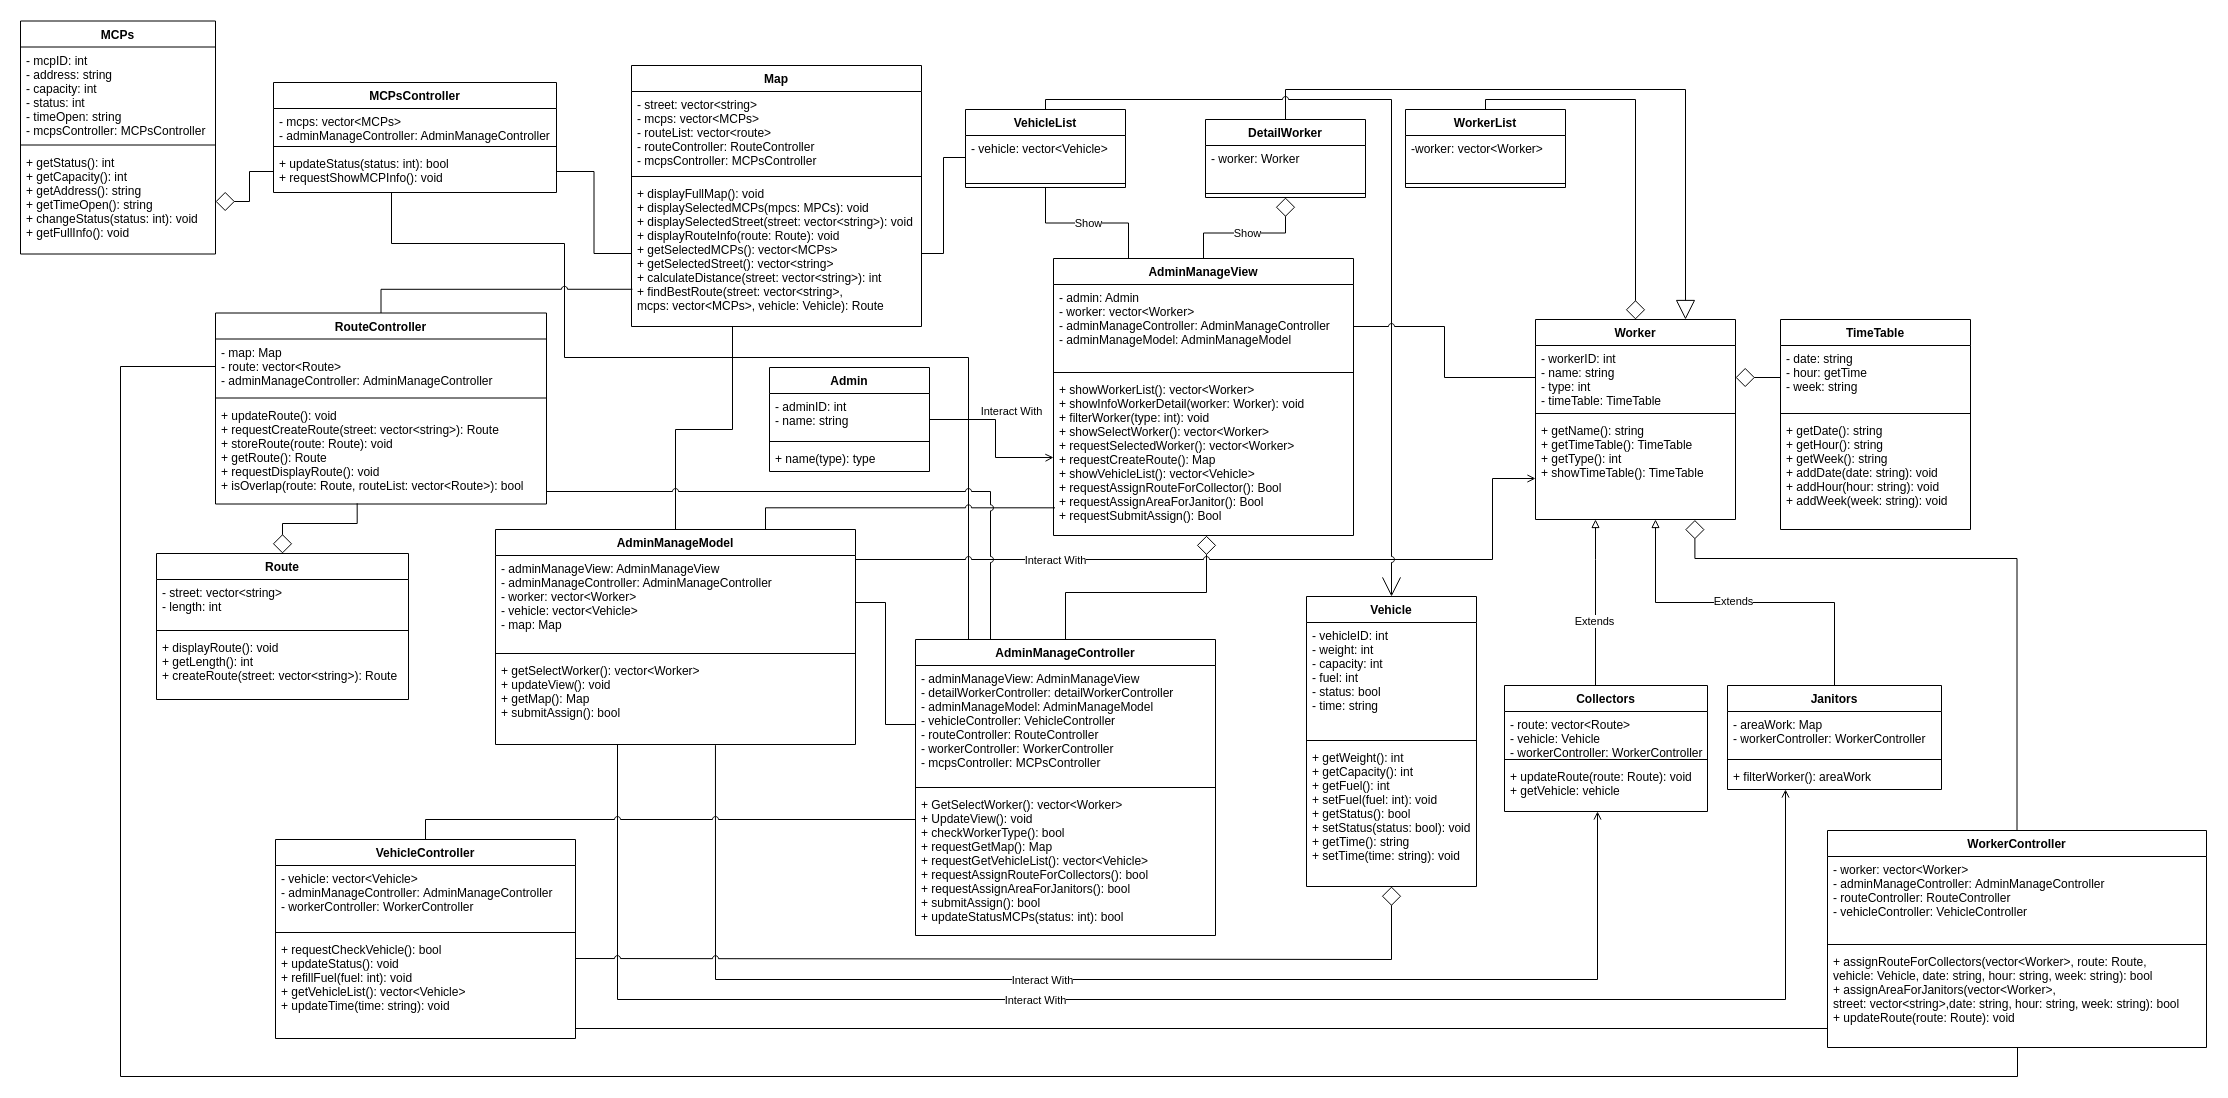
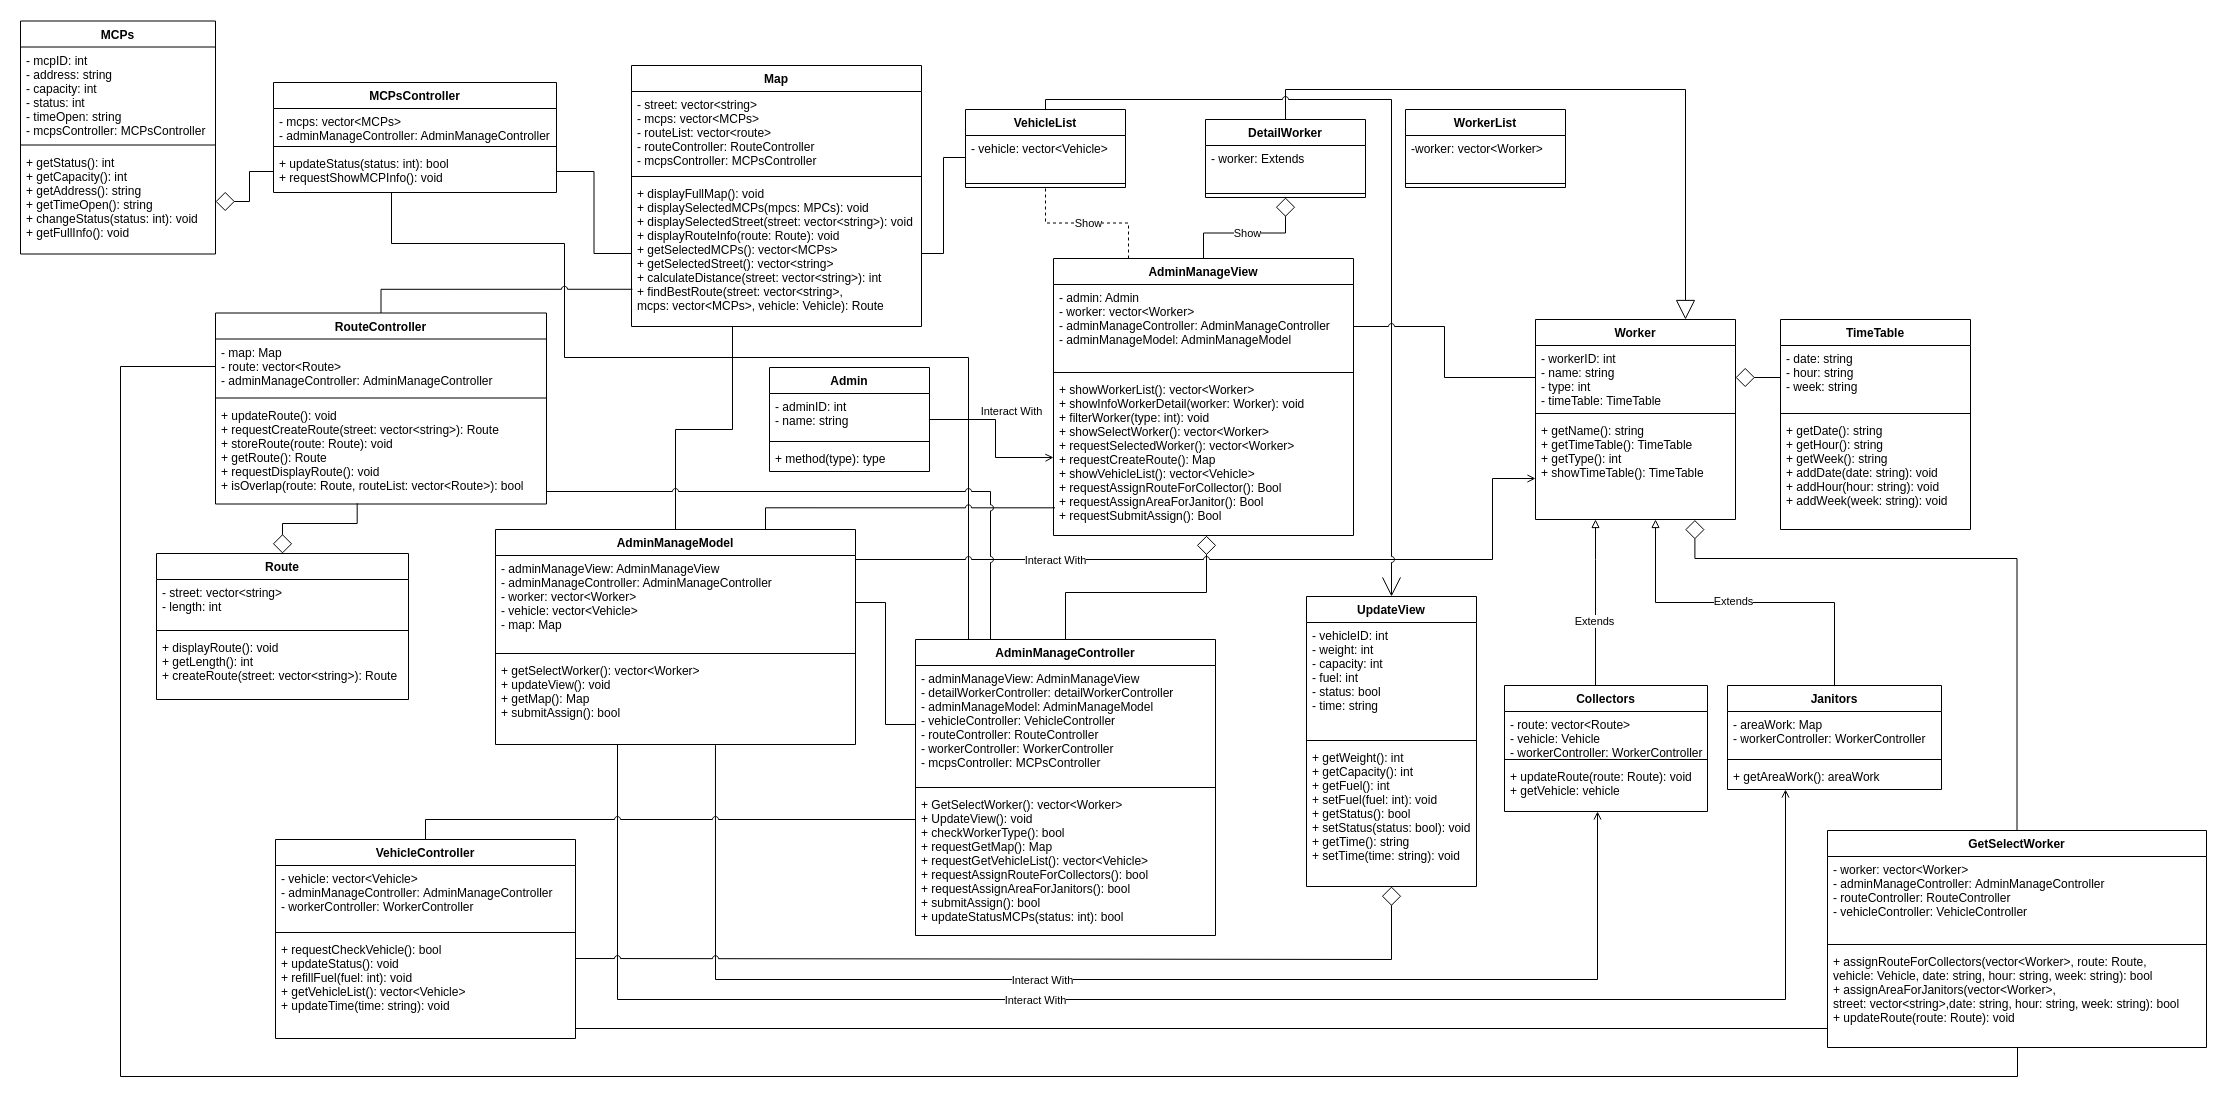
edge "WorkerList" -> "Worker": removed
node "- worker: Worker": label "- worker: Worker" -> "- worker: Extends"
edge "VehicleList" -- "AdminManageView": style solid -> dashed
node "- date: string - hour: getTime - week: string": label "- date: string - hour: getTime - week: string" -> "- date: string - hour: string - week: string"
node "+ name(type): type": label "+ name(type): type" -> "+ method(type): type"
node "Vehicle": label "Vehicle" -> "UpdateView"
node "+ filterWorker(): areaWork": label "+ filterWorker(): areaWork" -> "+ getAreaWork(): areaWork"
node "WorkerController": label "WorkerController" -> "GetSelectWorker"
